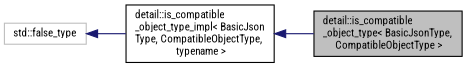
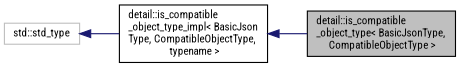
node "std::false_type": label "std::false_type" -> "std::std_type"
